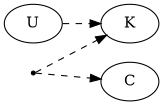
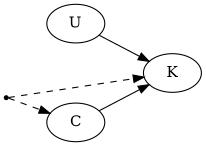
edge "U" -> "K": style dashed -> solid
edge "C" -> "K": added
